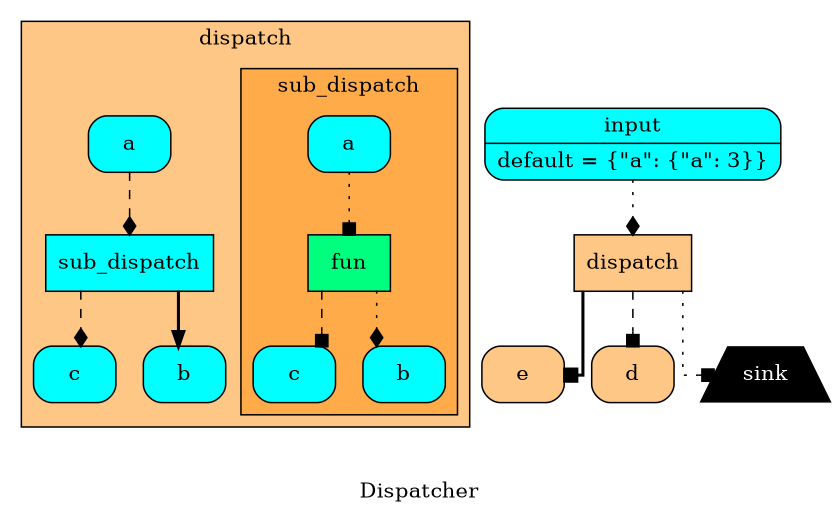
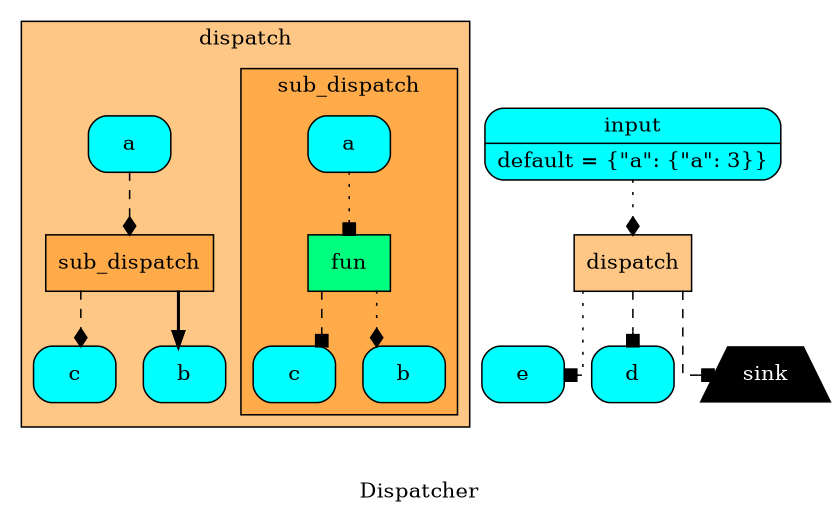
node "sub_dispatch": fillcolor cyan -> #ff8f0f80
edge "dispatch" -> "e": style bold -> dotted
edge "dispatch" -> "sink": style dotted -> dashed
node "e": fillcolor #ff8f0f80 -> cyan
node "d": fillcolor #ff8f0f80 -> cyan
